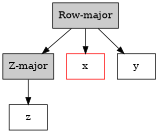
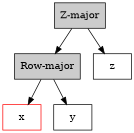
edge "Row-major" -> "Z-major": reversed
